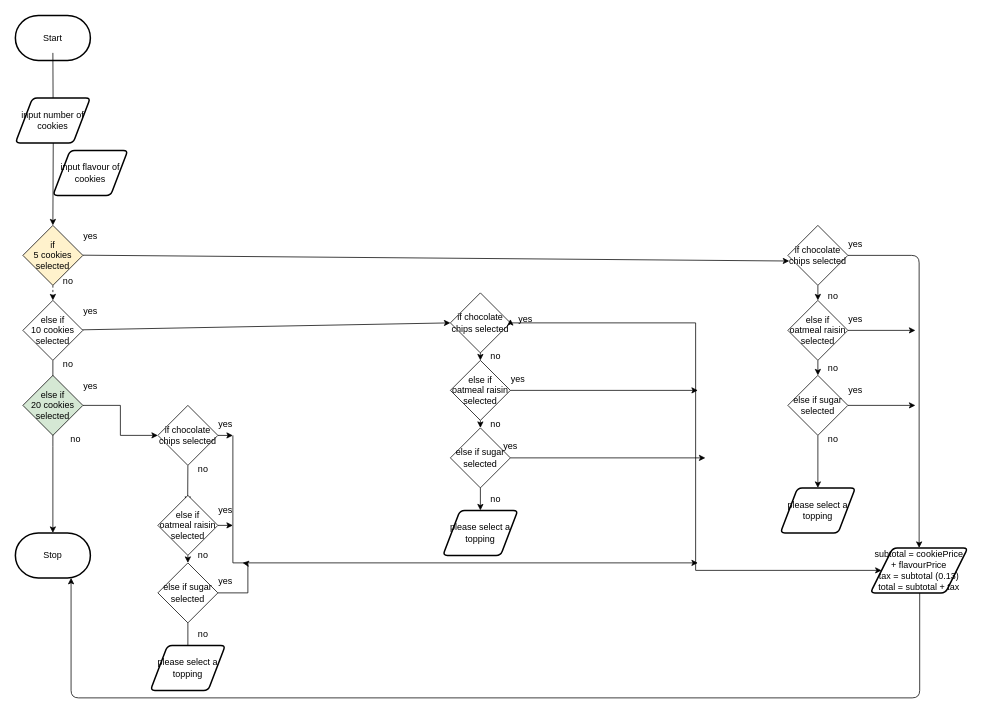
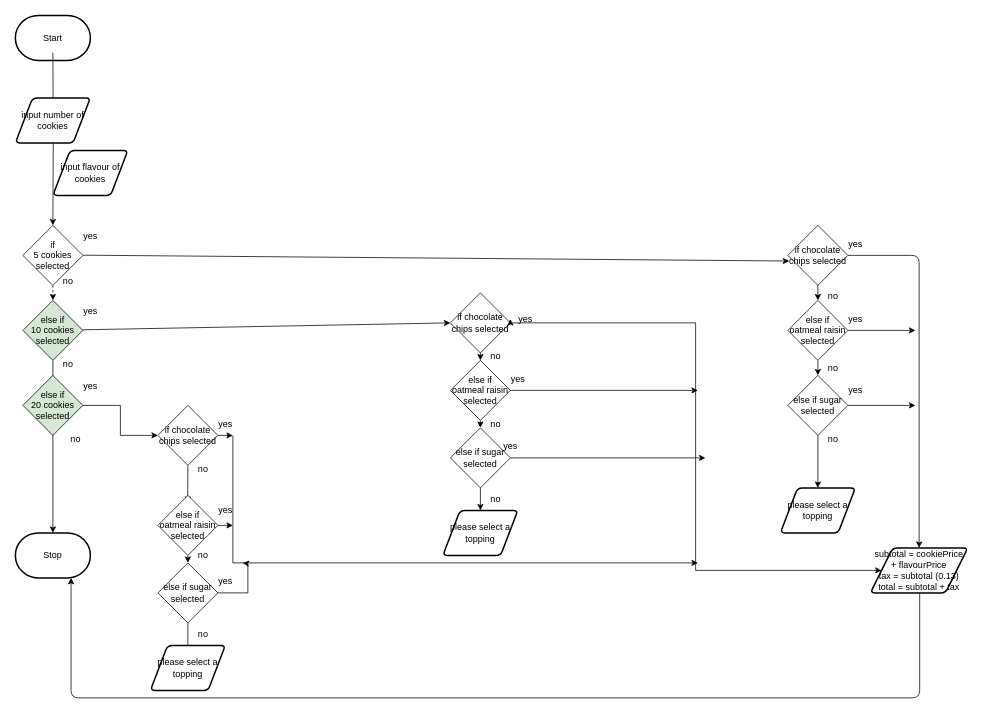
node "if 5 cookies selected": fillcolor #fff2cc -> #ffffff
node "else if 10 cookies selected": fillcolor #ffffff -> #d5e8d4
